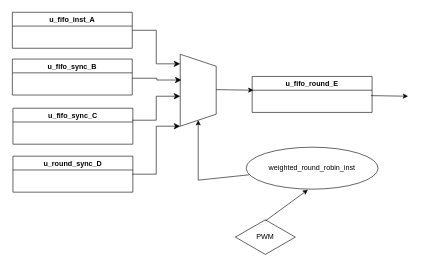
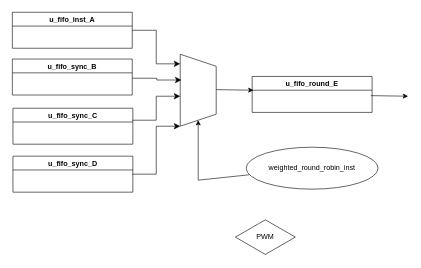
node "u_round_sync_D": label "u_round_sync_D" -> "u_fifo_sync_D"
edge "PWM" -> "weighted_round_robin_inst": removed
